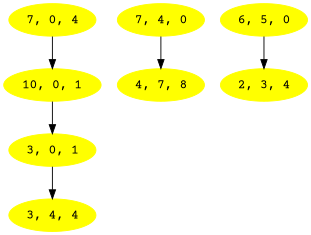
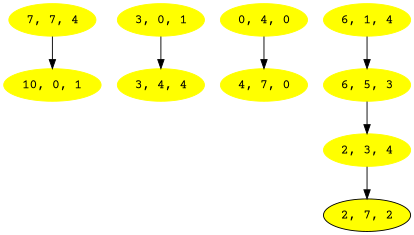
node "7, 0, 4": label "7, 0, 4" -> "7, 7, 4"
node "7, 4, 0": label "7, 4, 0" -> "0, 4, 0"
node "6, 5, 0": label "6, 5, 0" -> "6, 5, 3"
node "6, 1, 4": added
node "4, 7, 8": label "4, 7, 8" -> "4, 7, 0"
edge "10, 0, 1" -> "3, 0, 1": removed
node "2, 7, 2": added
